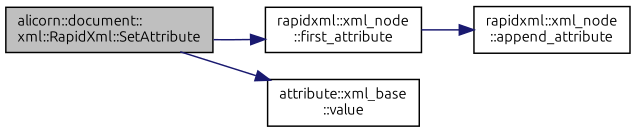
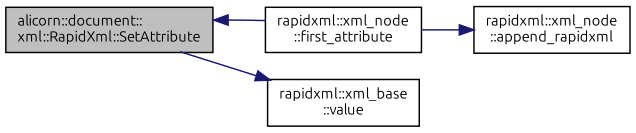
node "rapidxml::xml_node ::append_attribute": label "rapidxml::xml_node ::append_attribute" -> "rapidxml::xml_node ::append_rapidxml"
edge "alicorn::document:: xml::RapidXml::SetAttribute" -> "rapidxml::xml_node ::first_attribute": reversed
node "attribute::xml_base ::value": label "attribute::xml_base ::value" -> "rapidxml::xml_base ::value"
